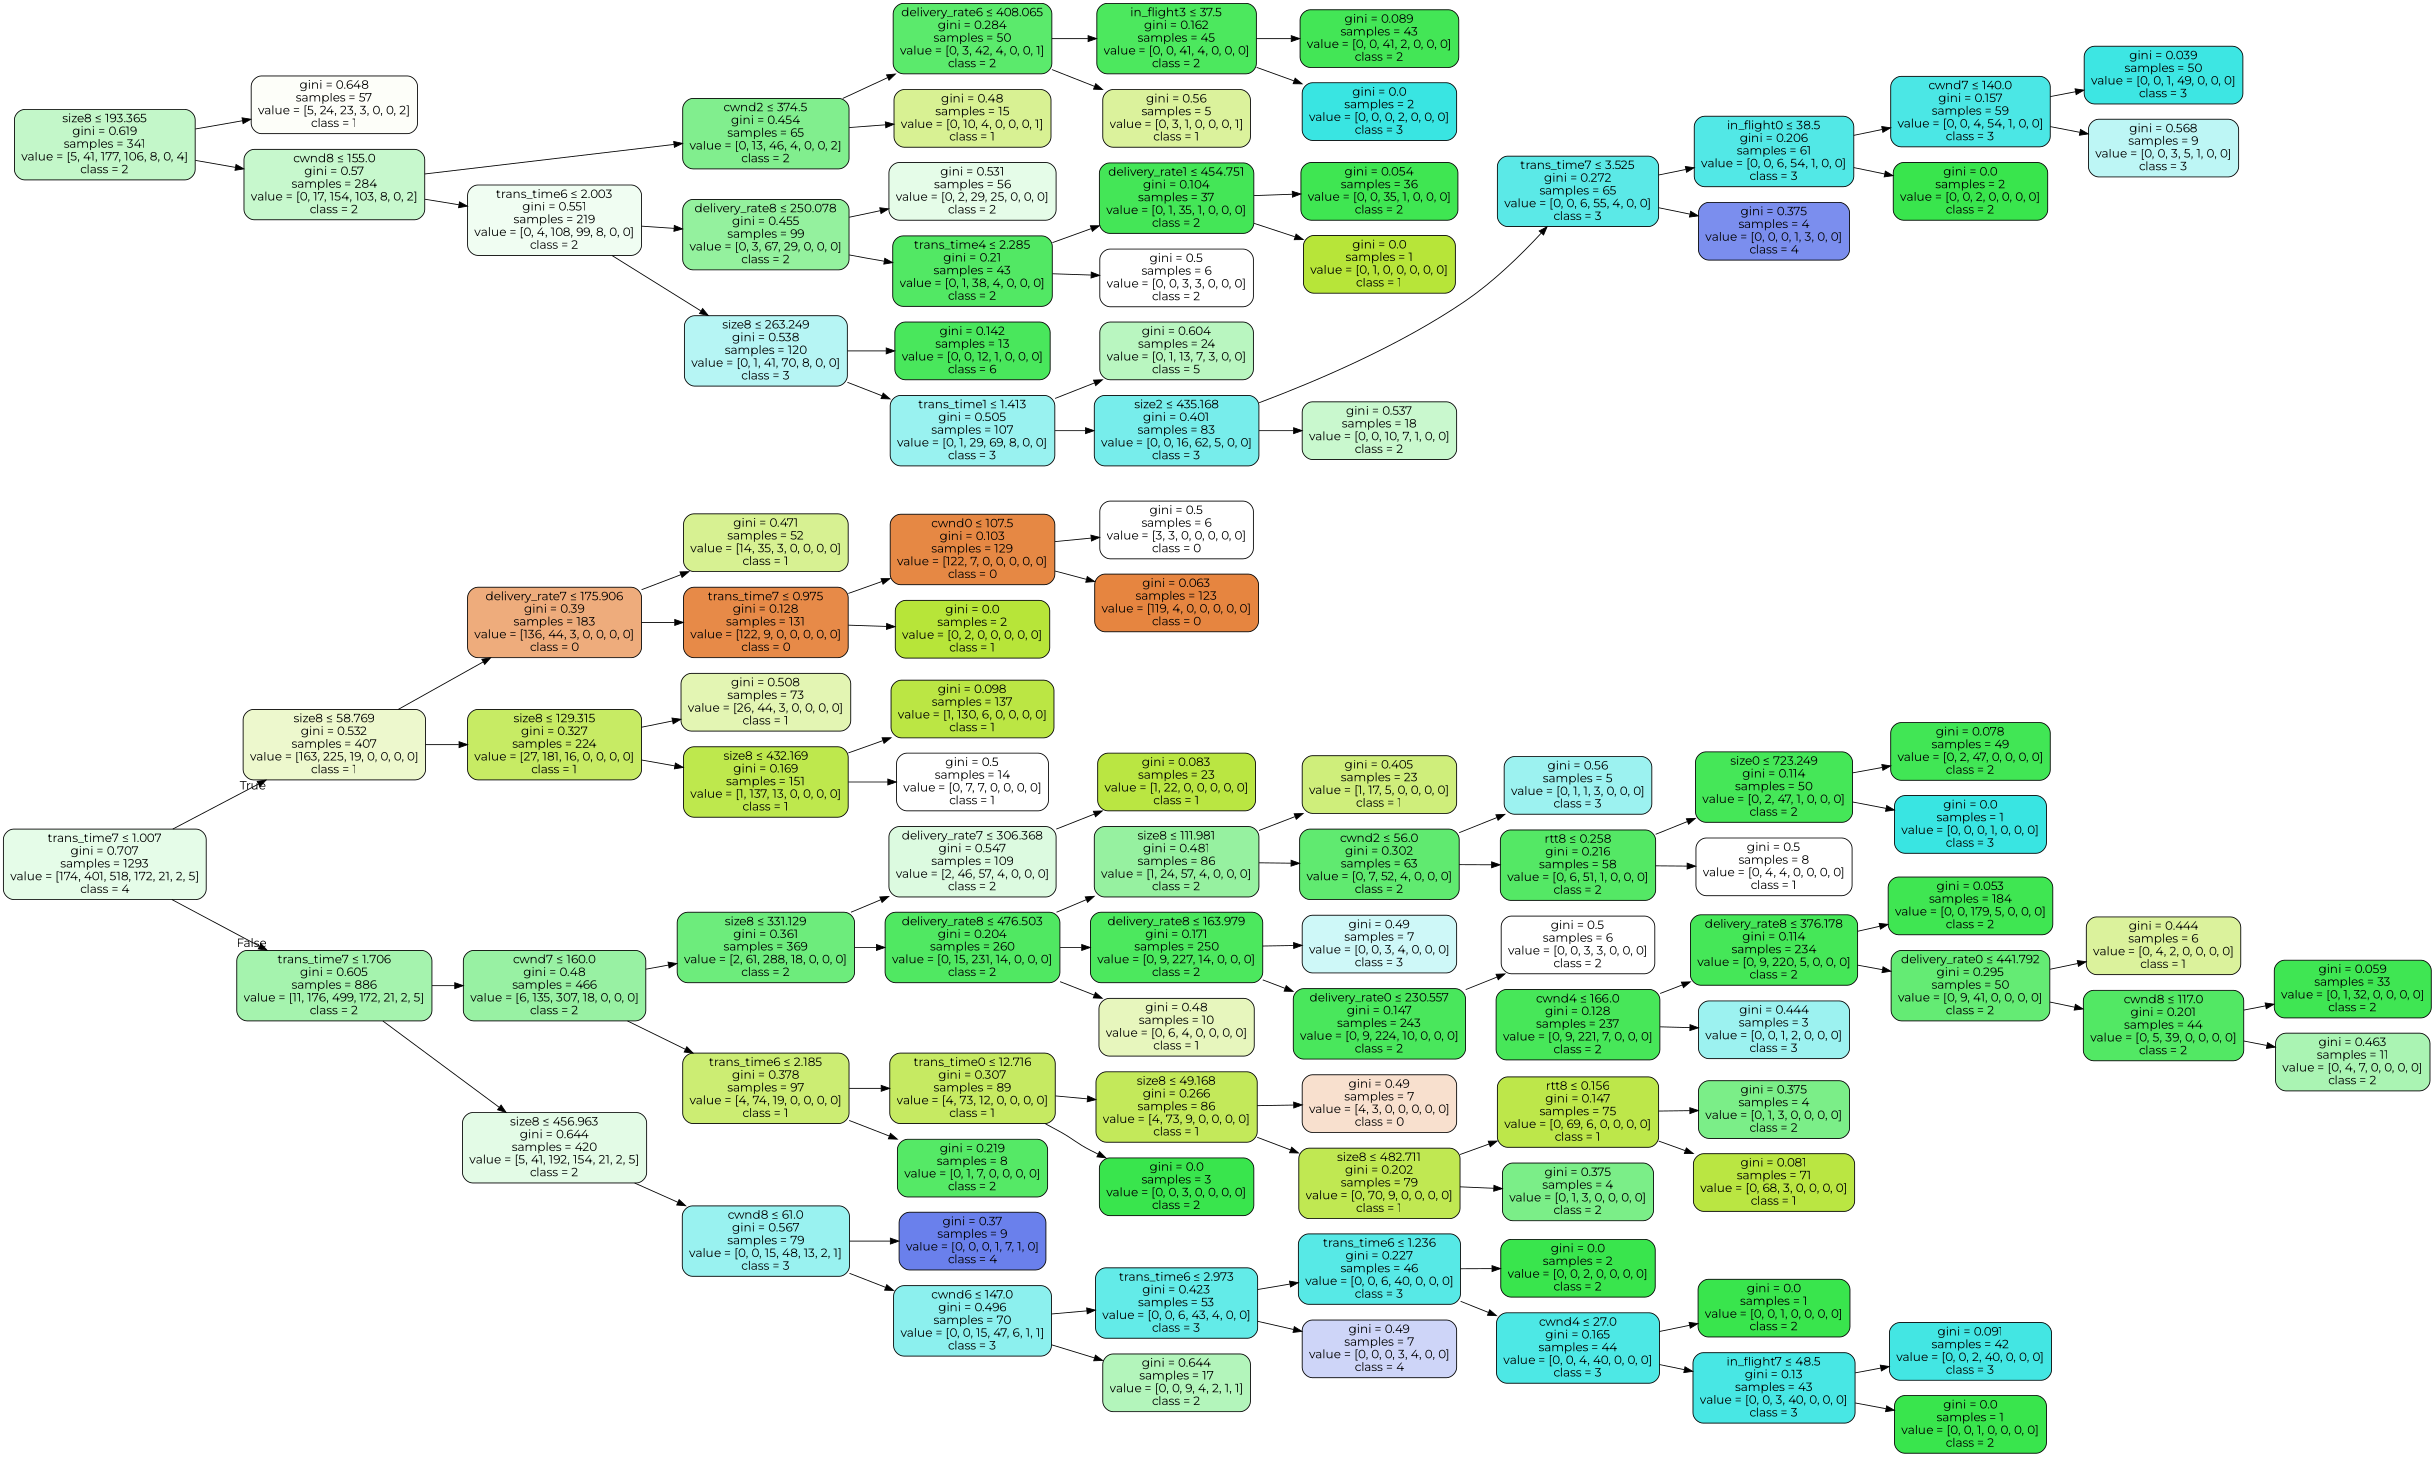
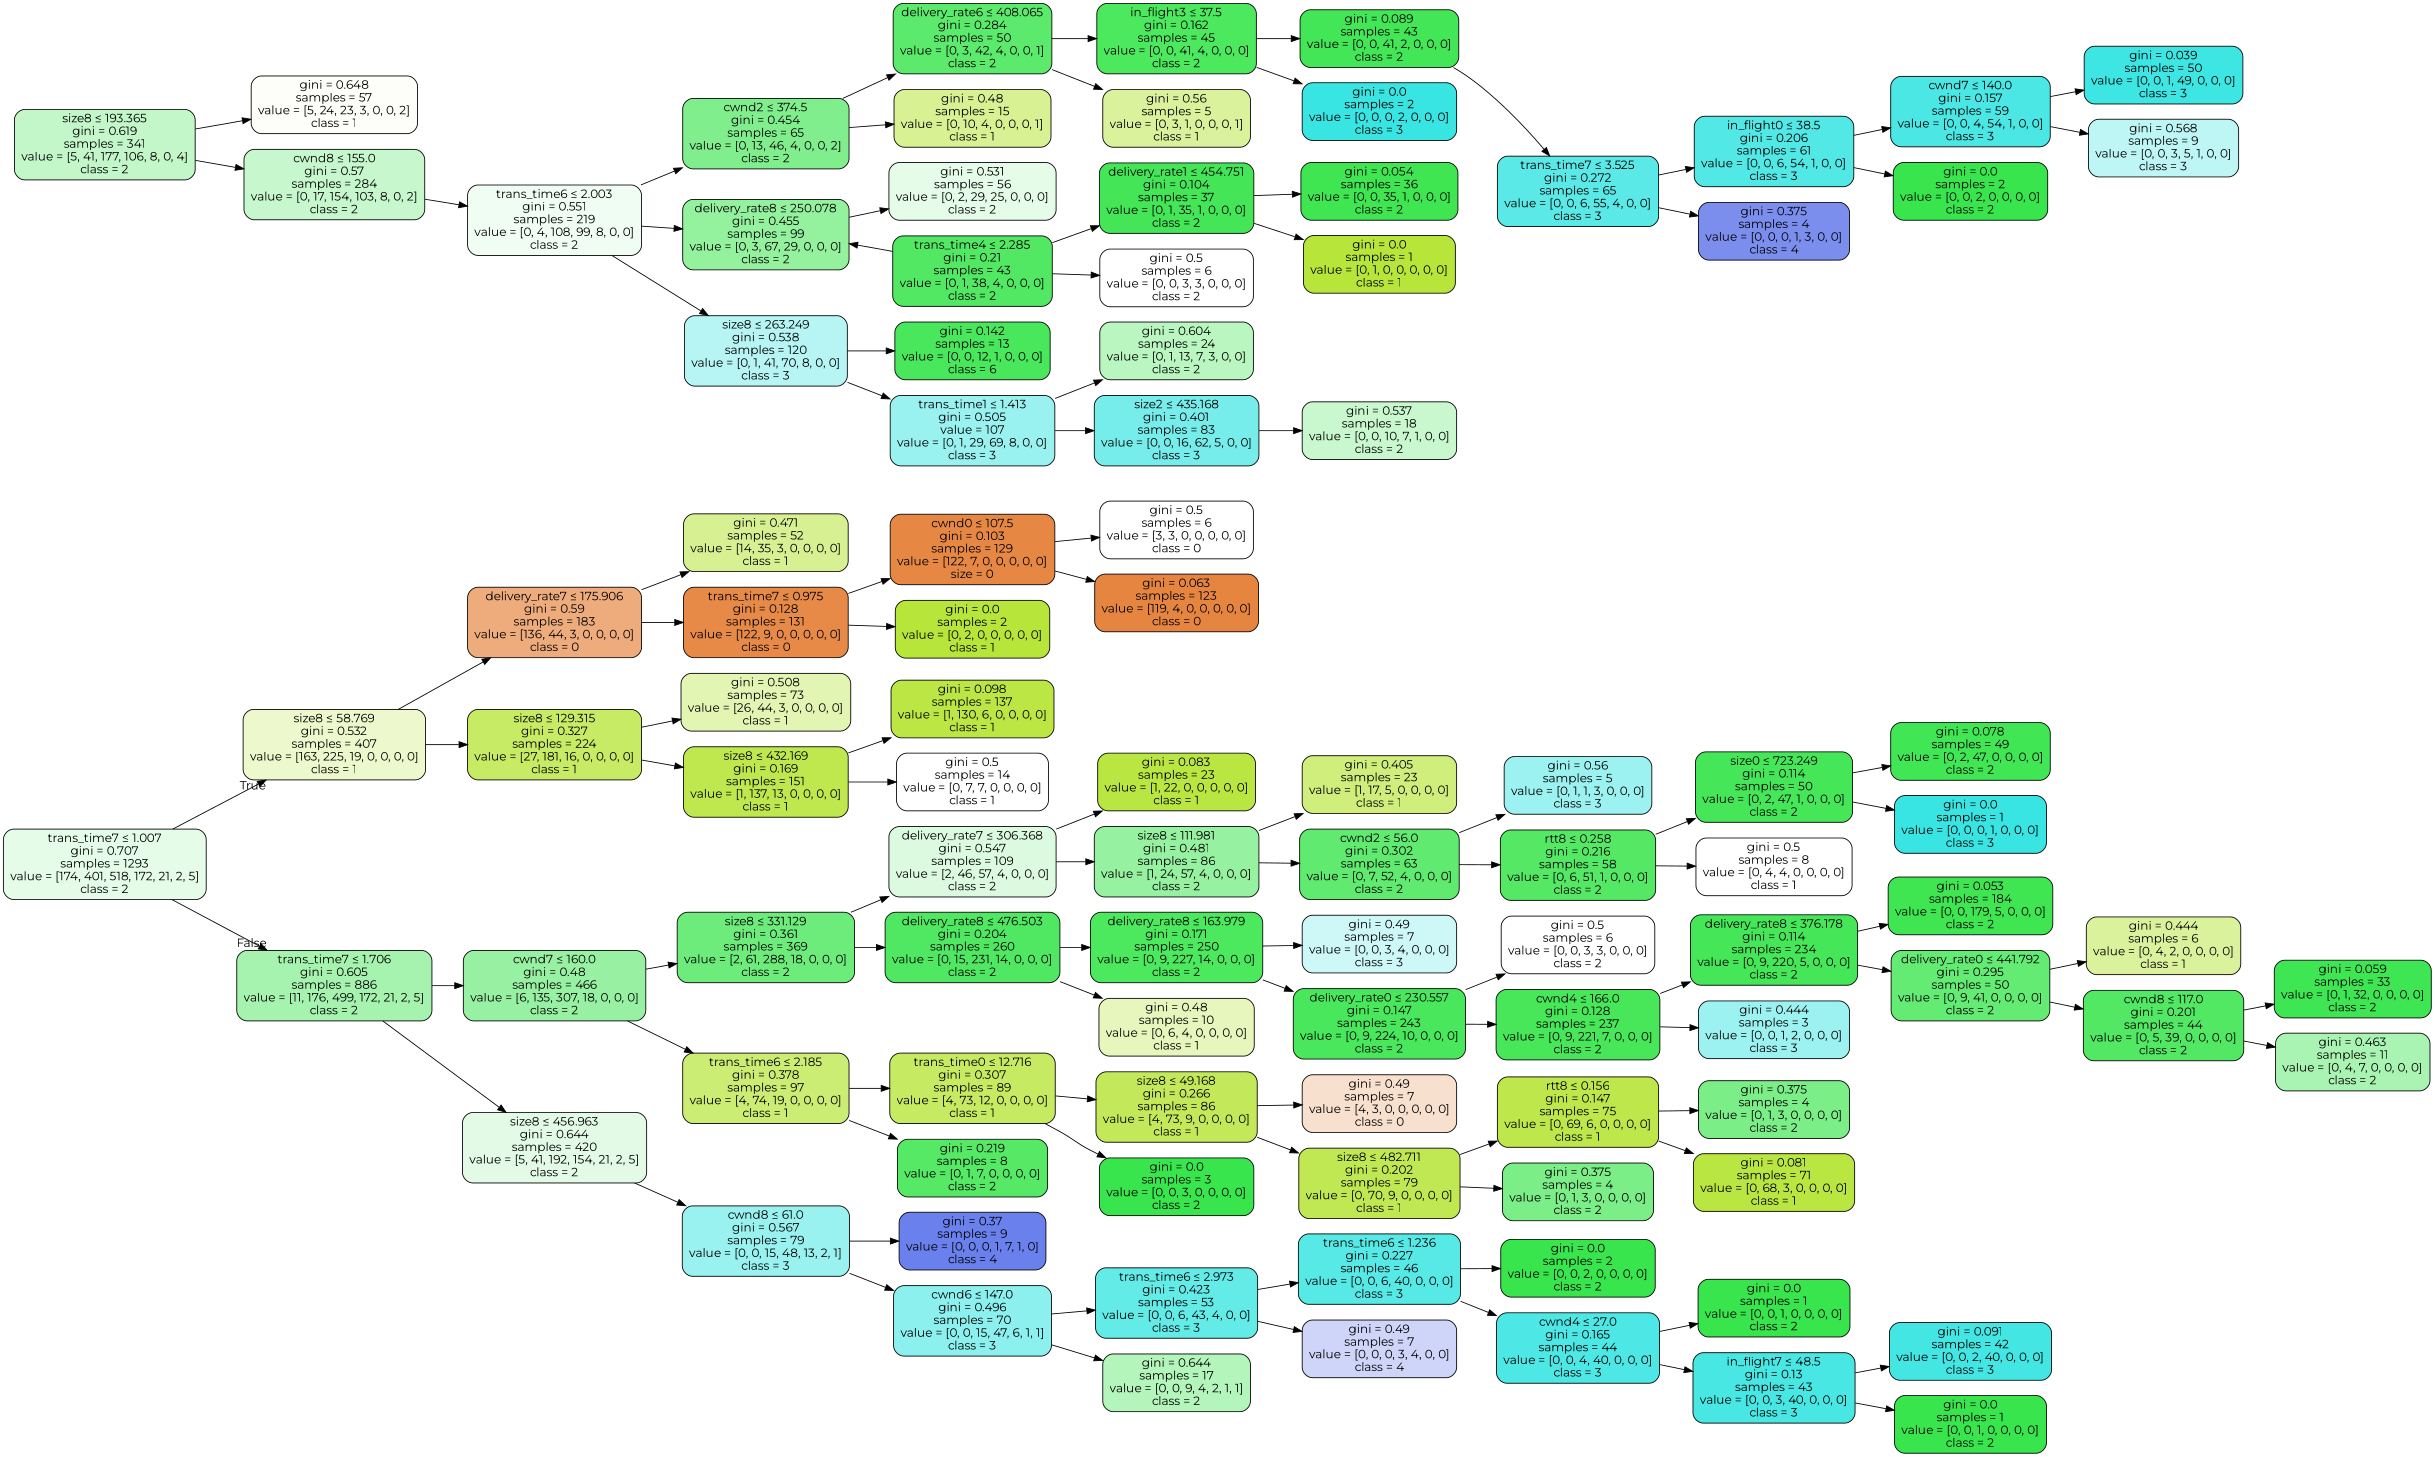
edge "cwnd8 ≤ 155.0" -> "cwnd2 ≤ 374.5": now "trans_time6 ≤ 2.003" -> "cwnd2 ≤ 374.5"
edge "delivery_rate8 ≤ 250.078" -> "trans_time4 ≤ 2.285": reversed
edge "size2 ≤ 435.168" -> "trans_time7 ≤ 3.525": now "gini = 0.089" -> "trans_time7 ≤ 3.525"
node "gini = 0.604": text "class = 5" -> "class = 2"
node "trans_time1 ≤ 1.413": text "samples = 107" -> "value = 107"
node "cwnd0 ≤ 107.5": text "class = 0" -> "size = 0"
node "delivery_rate7 ≤ 175.906": text "gini = 0.39" -> "gini = 0.59"
node "trans_time7 ≤ 1.007": text "class = 4" -> "class = 2"
edge "delivery_rate8 ≤ 476.503" -> "size8 ≤ 111.981": now "delivery_rate7 ≤ 306.368" -> "size8 ≤ 111.981"
edge "delivery_rate0 ≤ 230.557" -> "cwnd4 ≤ 166.0": added
